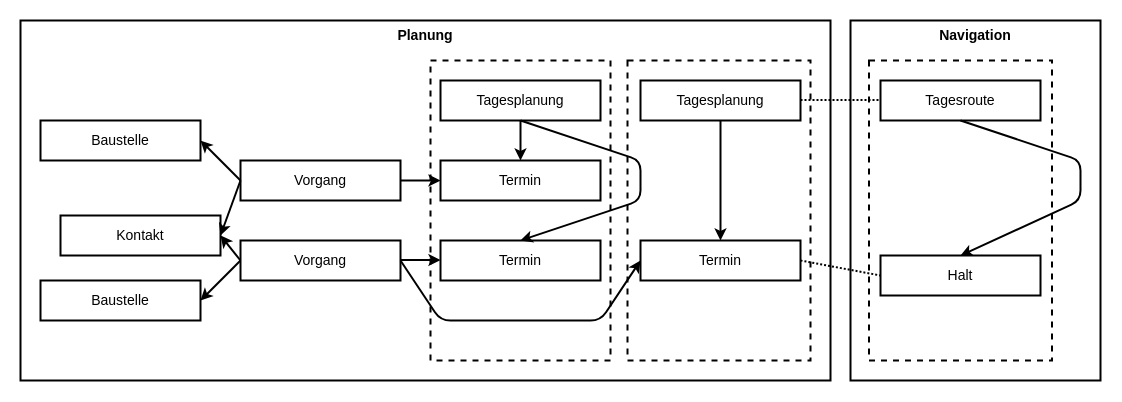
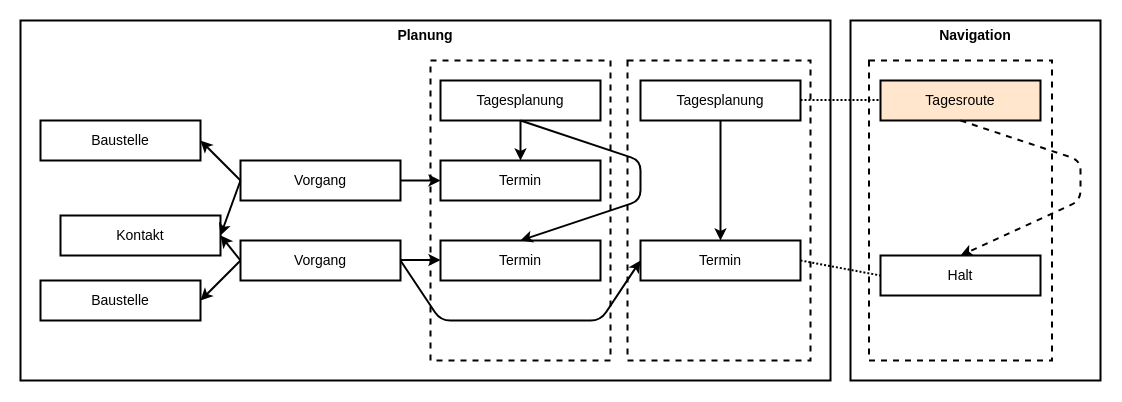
node "Tagesroute": fillcolor #ffffff -> #ffe6cc
edge "Tagesroute" -> "Halt": style solid -> dashed
